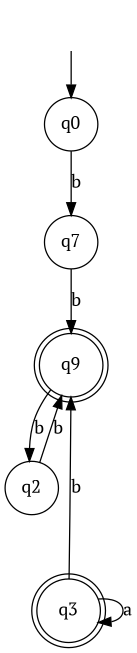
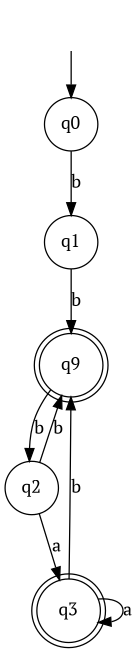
node "q7": label "q7" -> "q1"
edge "q2" -> "q3": added, label "a"
